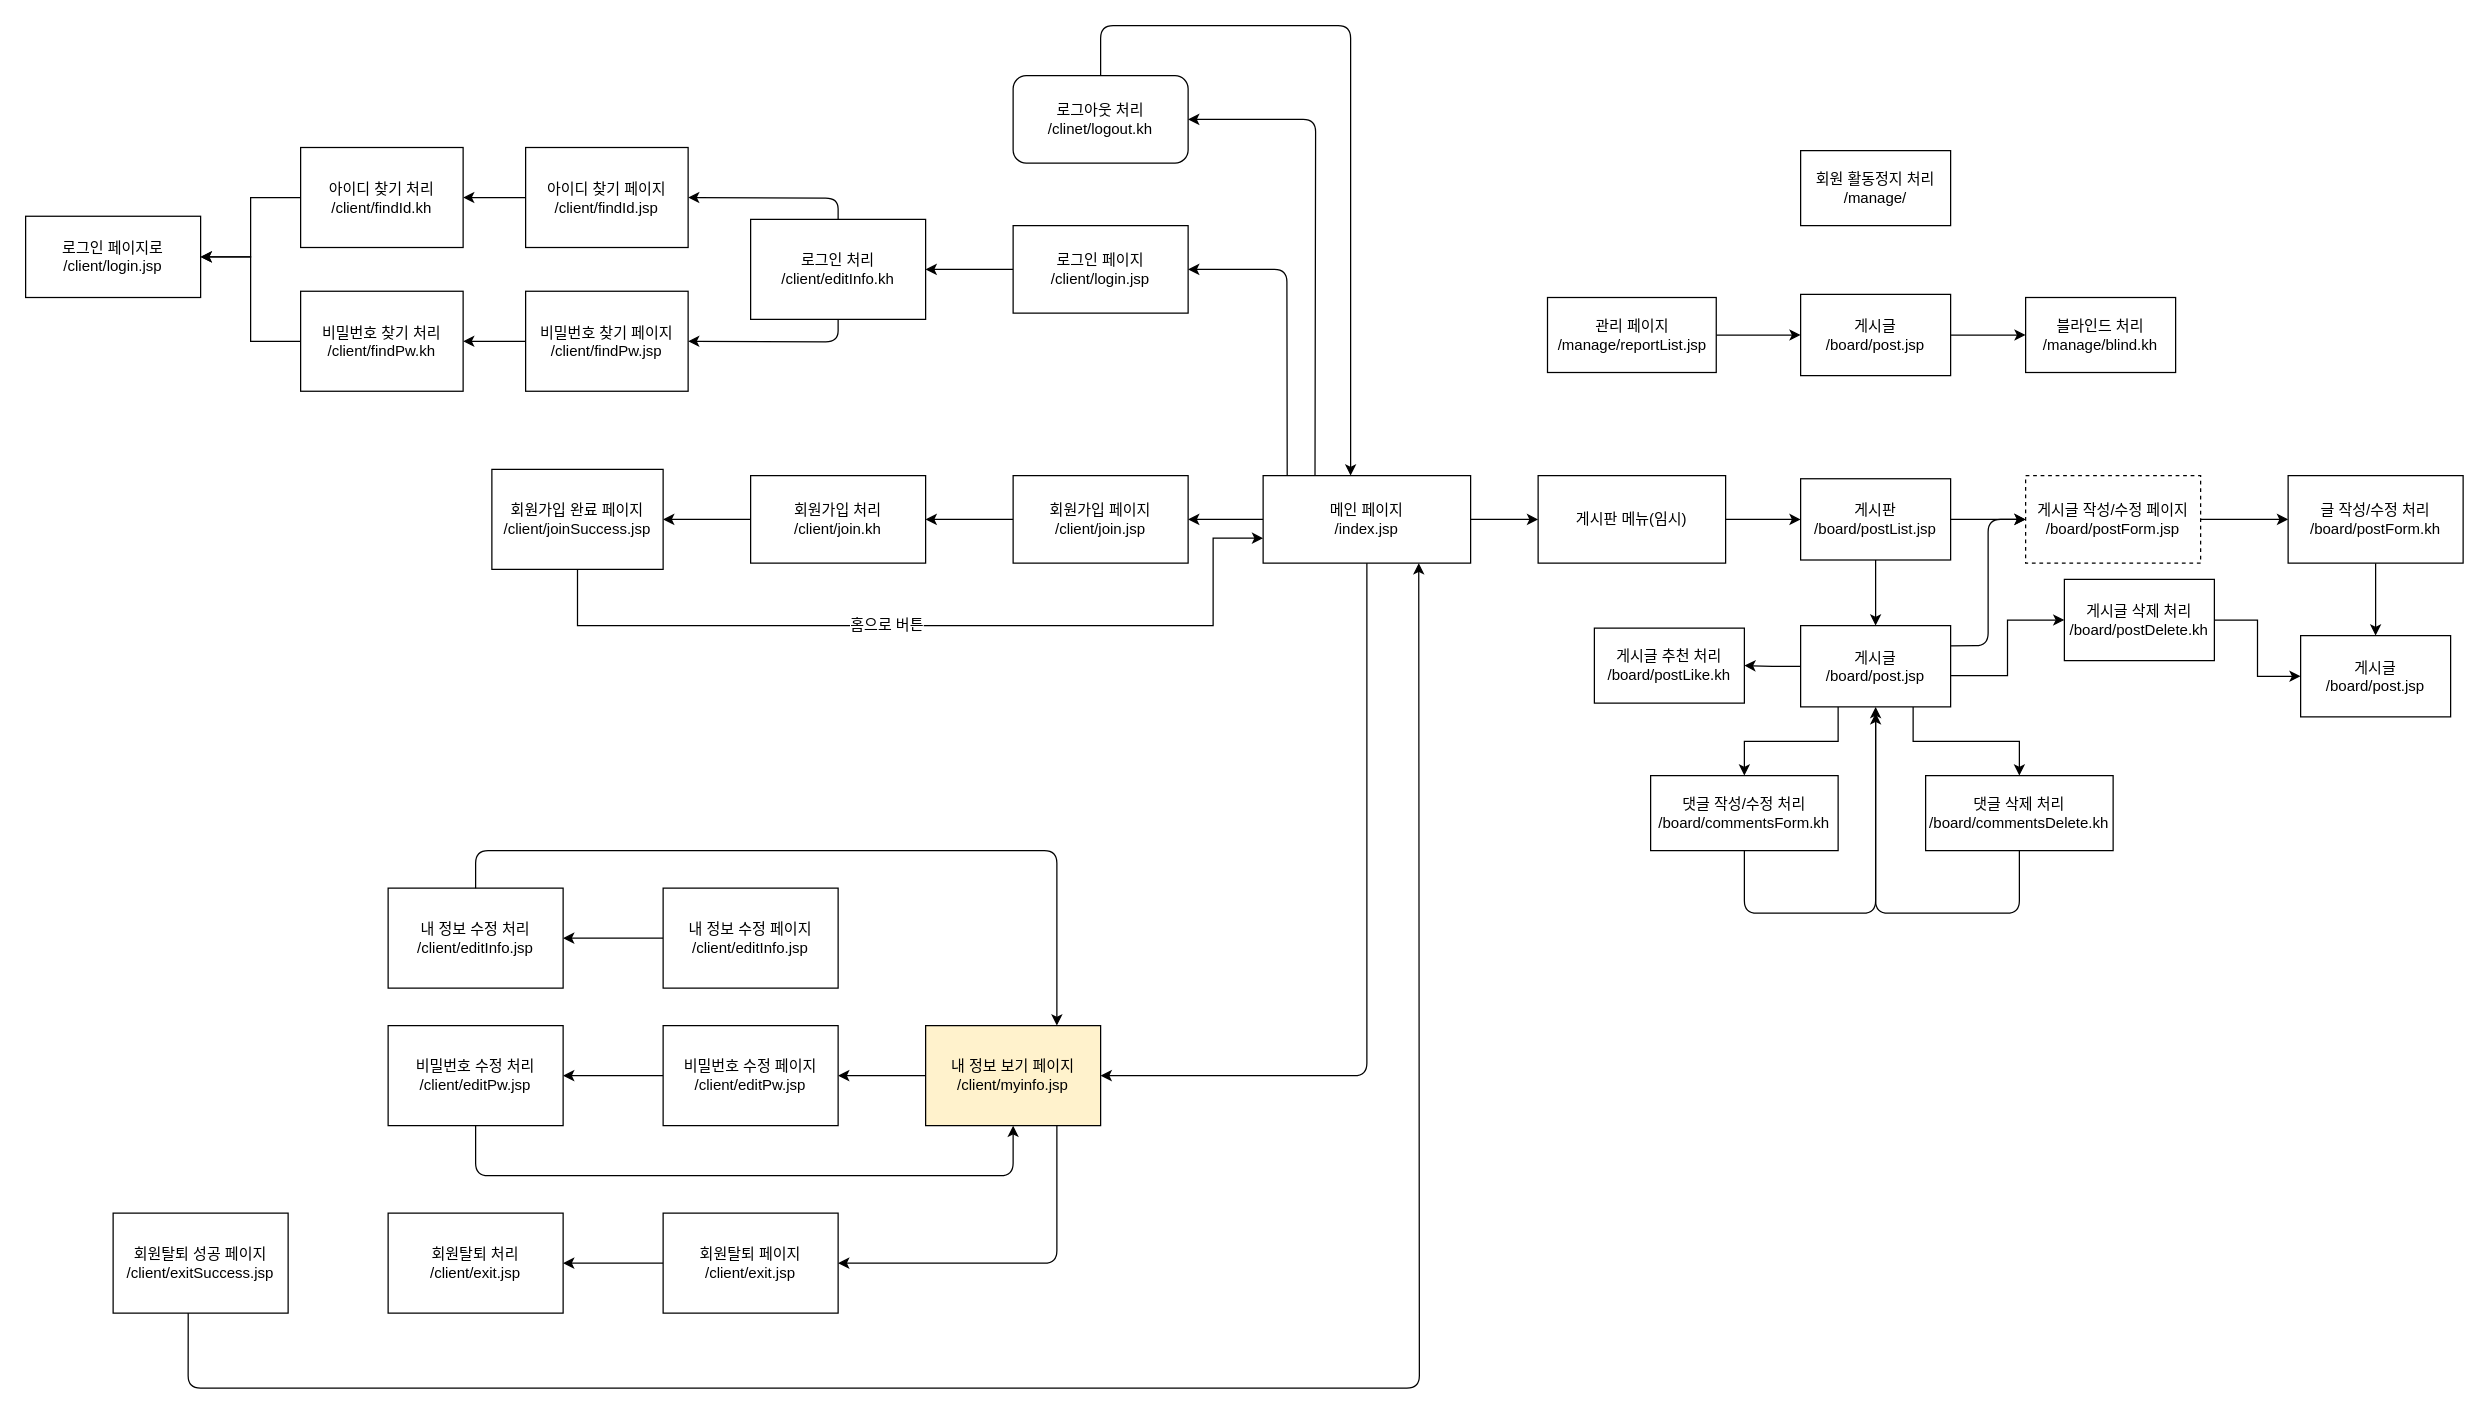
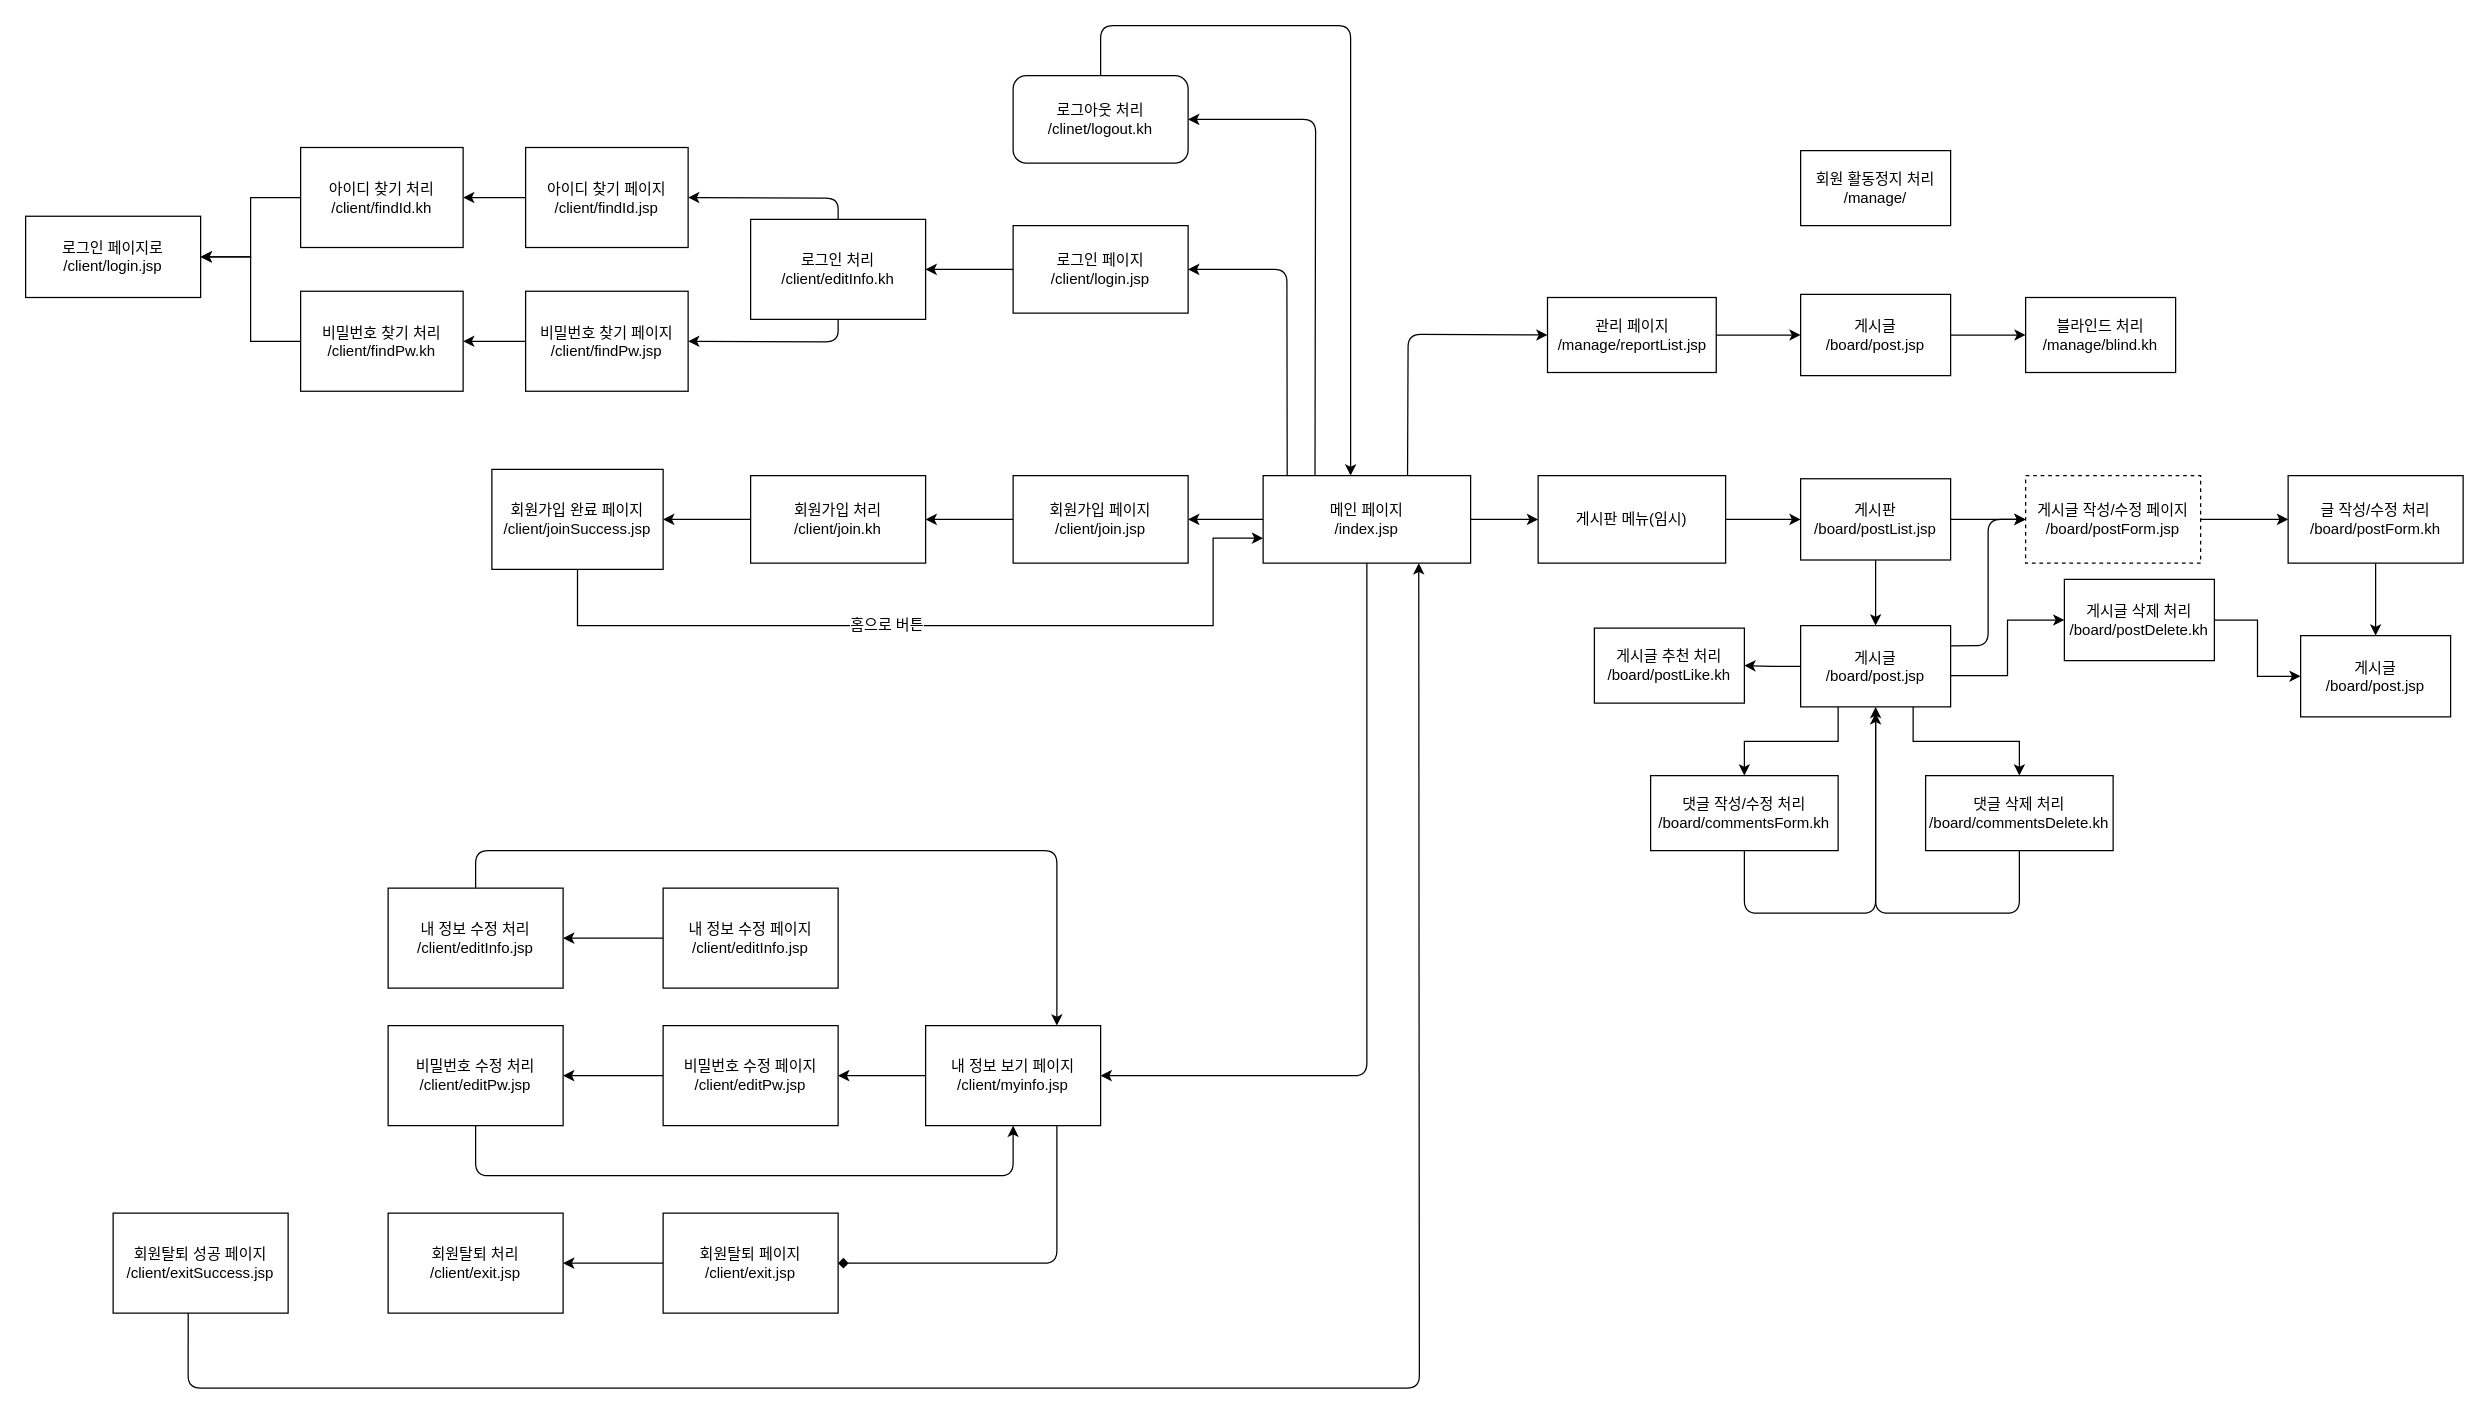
edge "메인 페이지 /index.jsp" -> "관리 페이지 /manage/reportList.jsp": added
node "내 정보 보기 페이지 /client/myinfo.jsp": fillcolor #fff2cc -> #ffffff
edge "내 정보 보기 페이지 /client/myinfo.jsp" -> "회원탈퇴 페이지 /client/exit.jsp": arrowhead classic -> diamond
